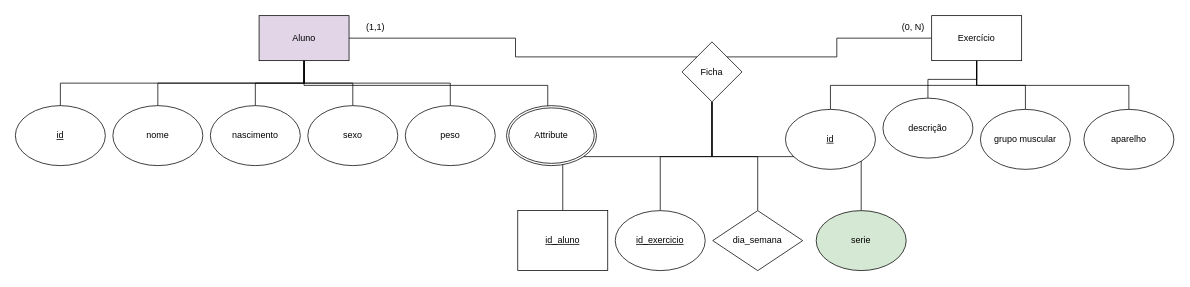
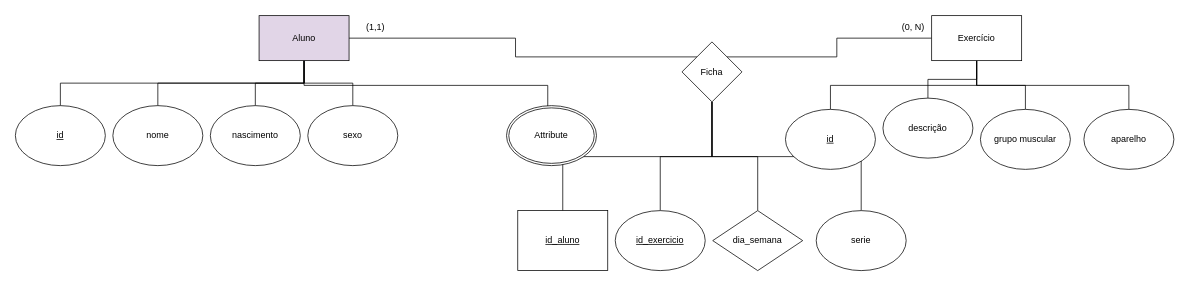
edge "Aluno" -- "peso": removed
node "peso": removed
node "serie": fillcolor #d5e8d4 -> #ffffff
